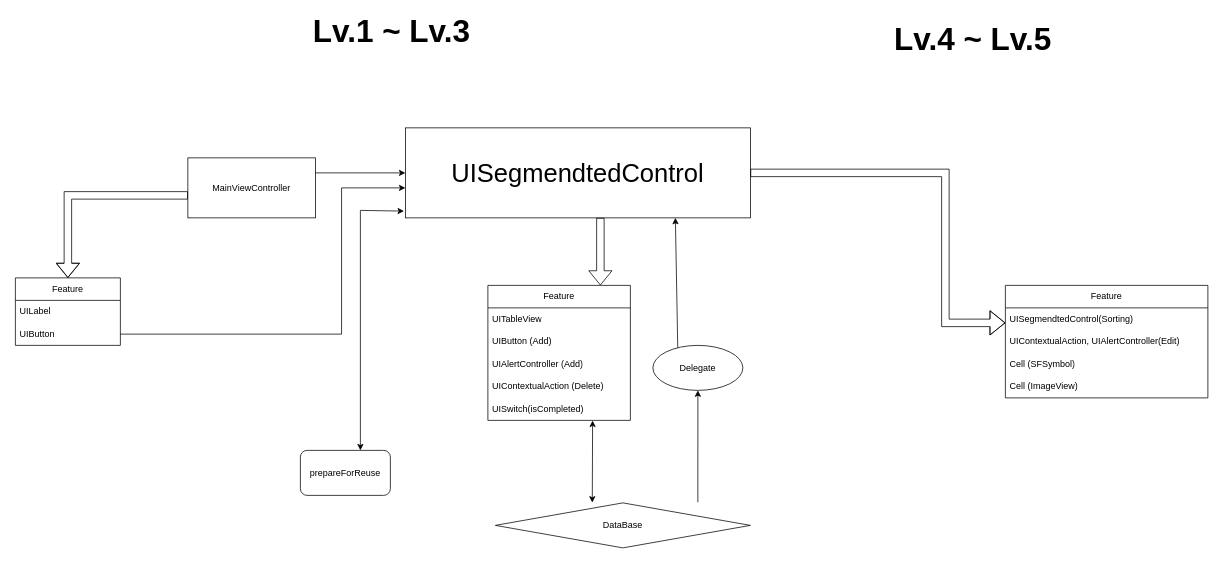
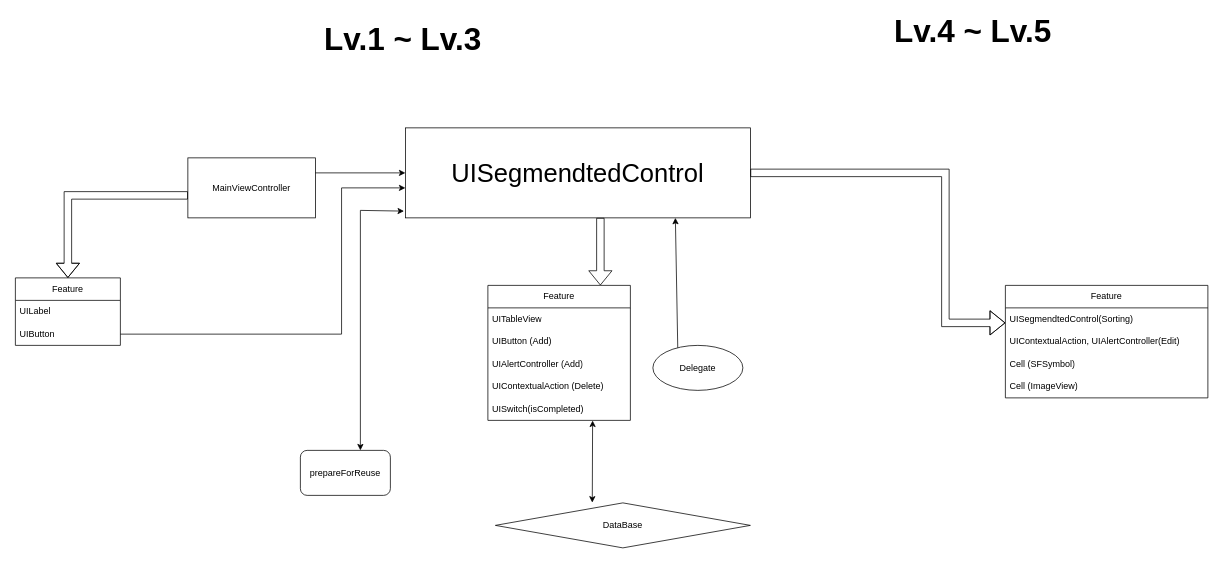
node "Lv.1 ~ Lv.3": moved (398, 30) -> (409, 38)
node "Lv.4 ~ Lv.5": moved (979, 38) -> (979, 30)
edge "DataBase" -> "Delegate": removed
